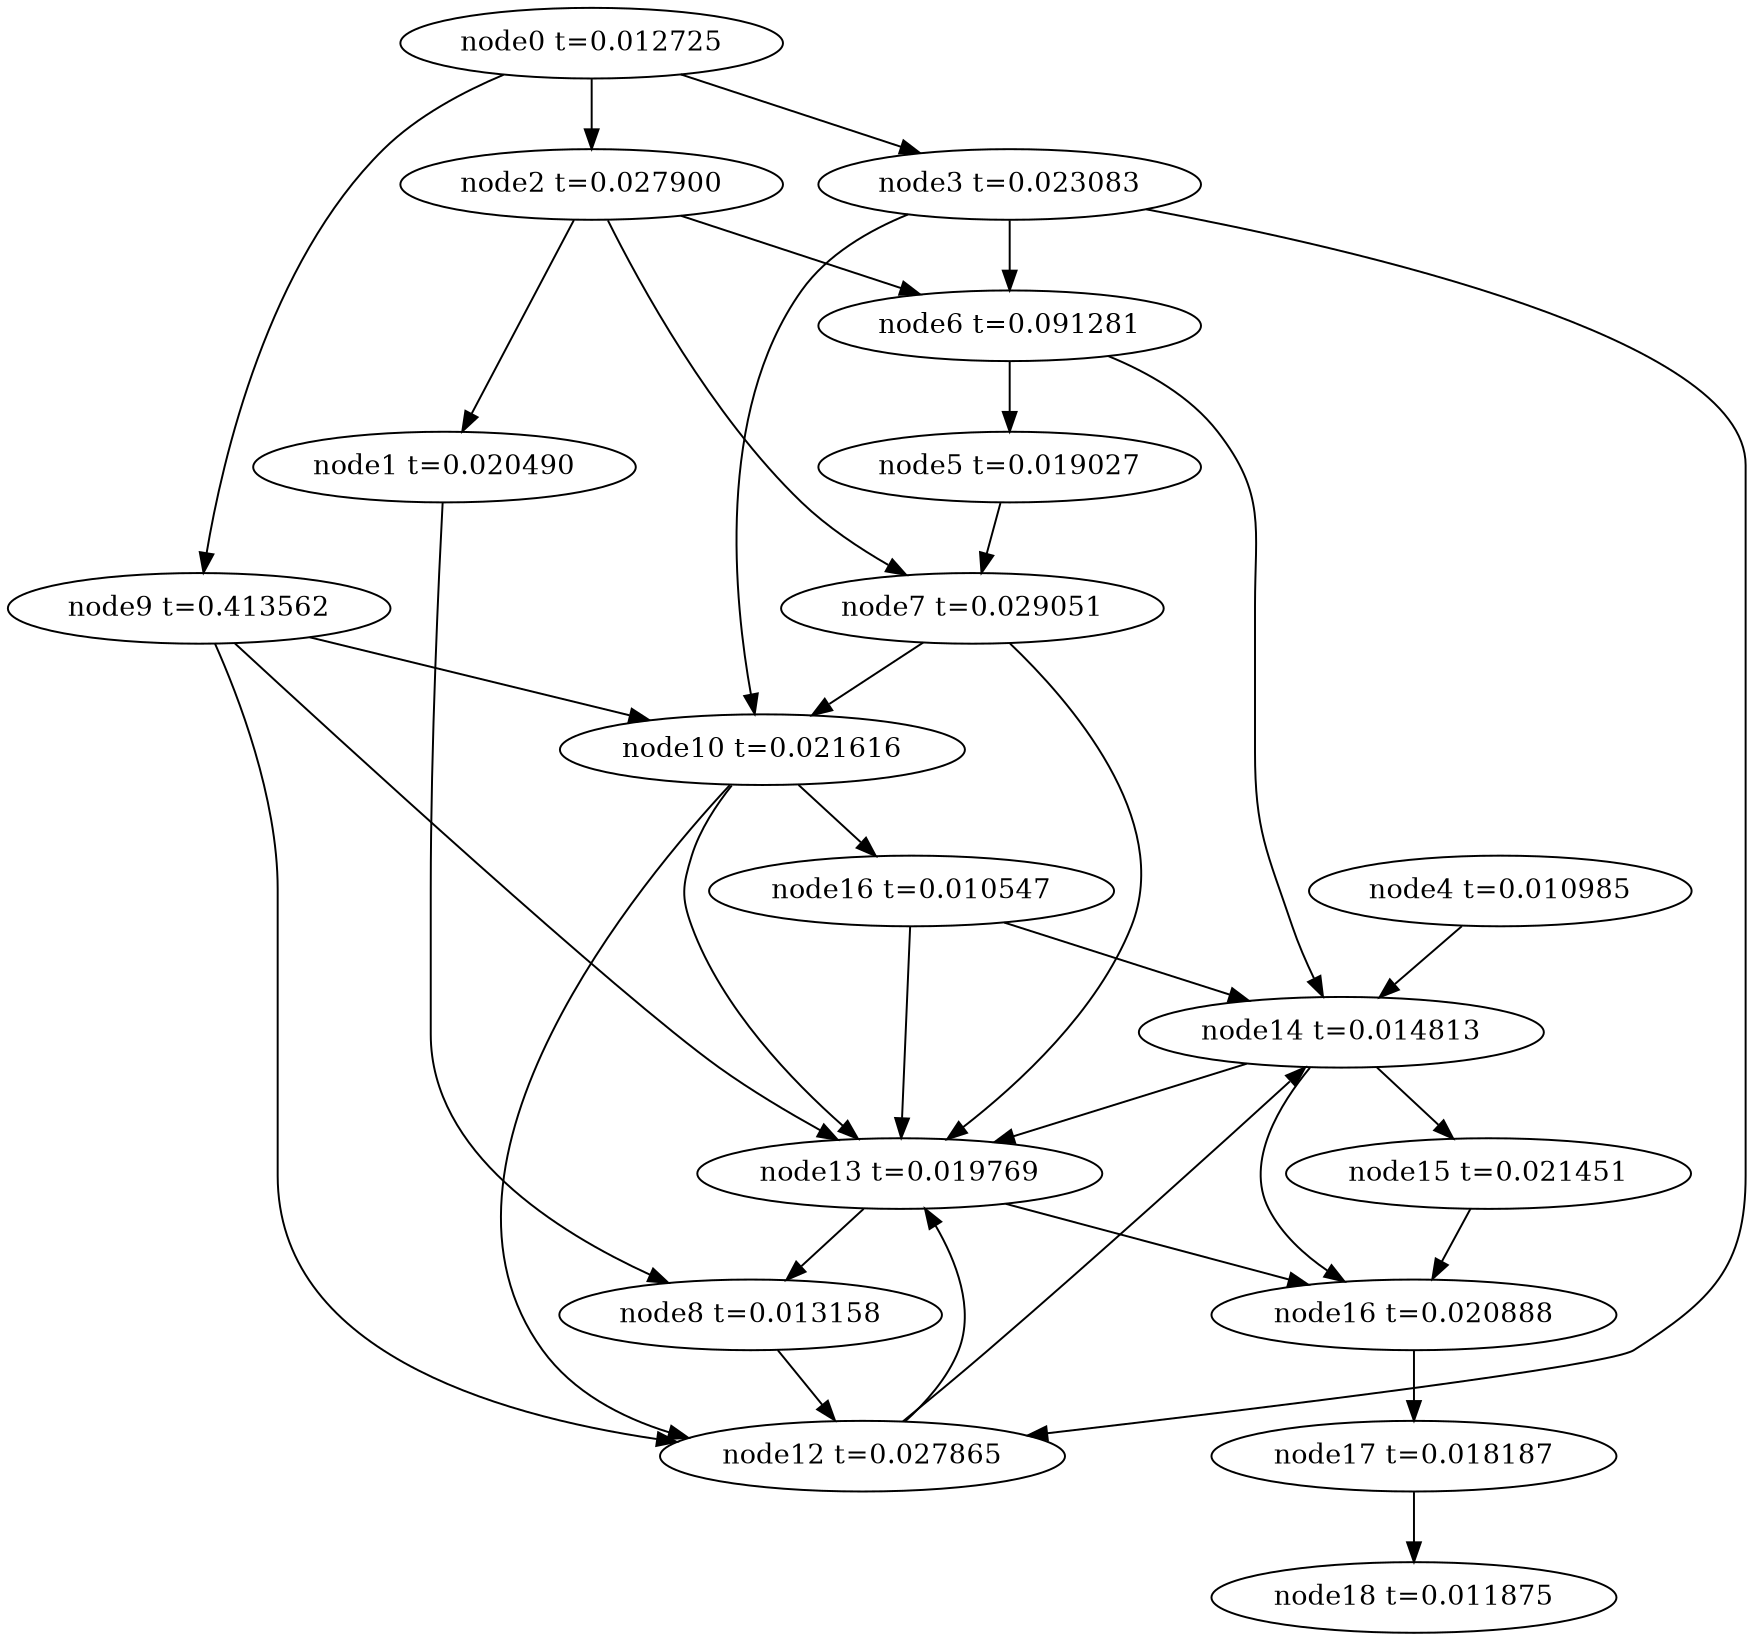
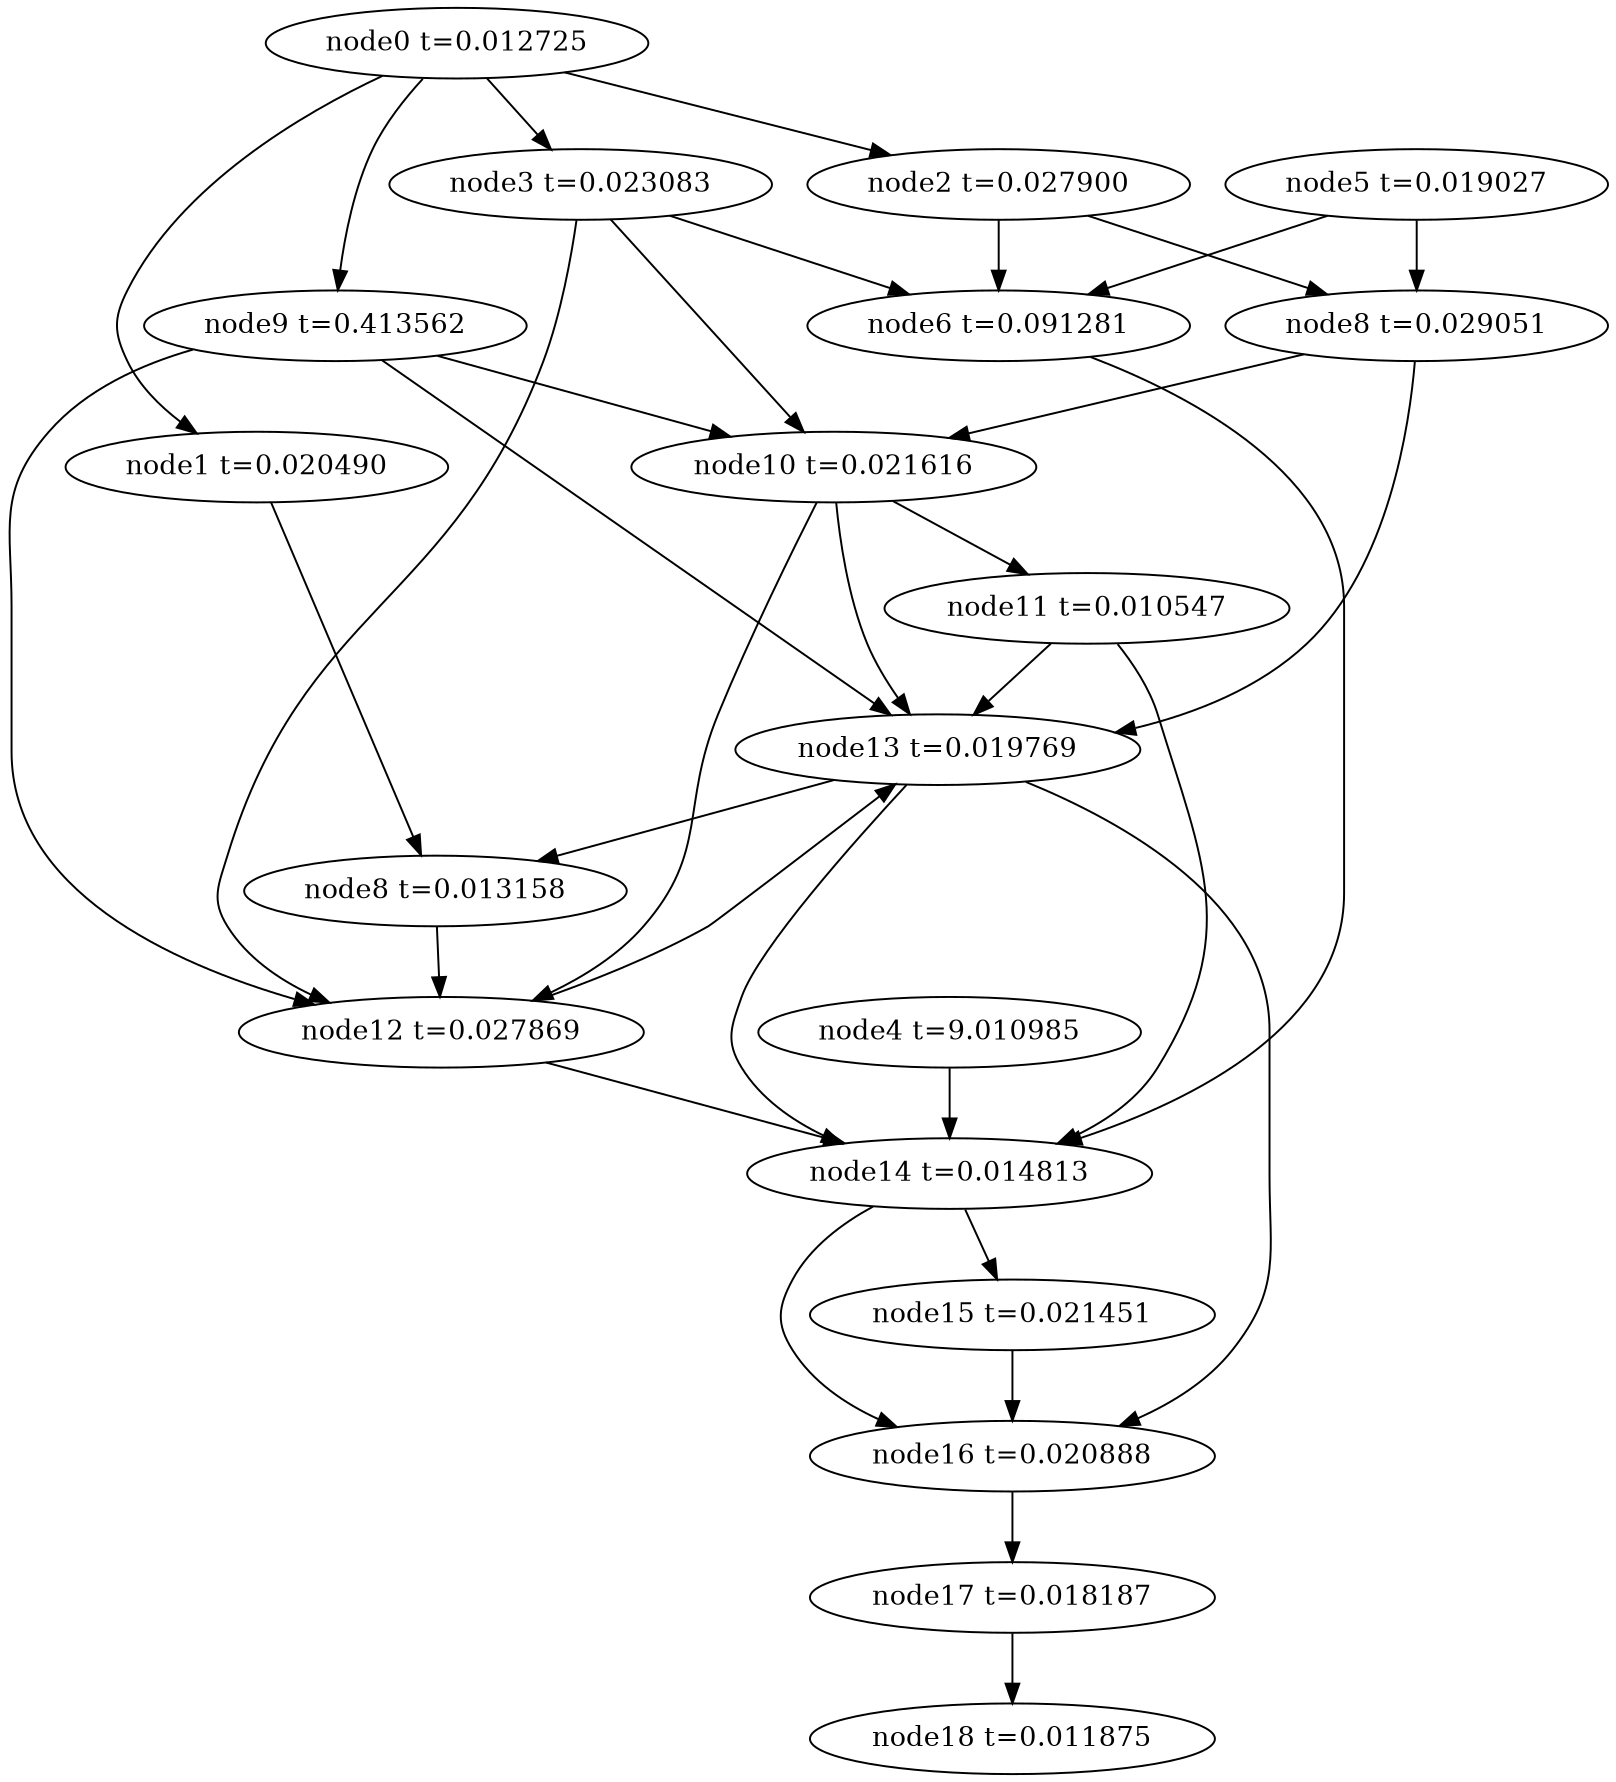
edge "node2 t=0.027900" -> "node1 t=0.020490": now "node0 t=0.012725" -> "node1 t=0.020490"
edge "node6 t=0.091281" -> "node5 t=0.019027": reversed
node "node7 t=0.029051": label "node7 t=0.029051" -> "node8 t=0.029051"
node "node16 t=0.010547": label "node16 t=0.010547" -> "node11 t=0.010547"
node "node4 t=0.010985": label "node4 t=0.010985" -> "node4 t=9.010985"
edge "node14 t=0.014813" -> "node13 t=0.019769": reversed
node "node12 t=0.027865": label "node12 t=0.027865" -> "node12 t=0.027869"
